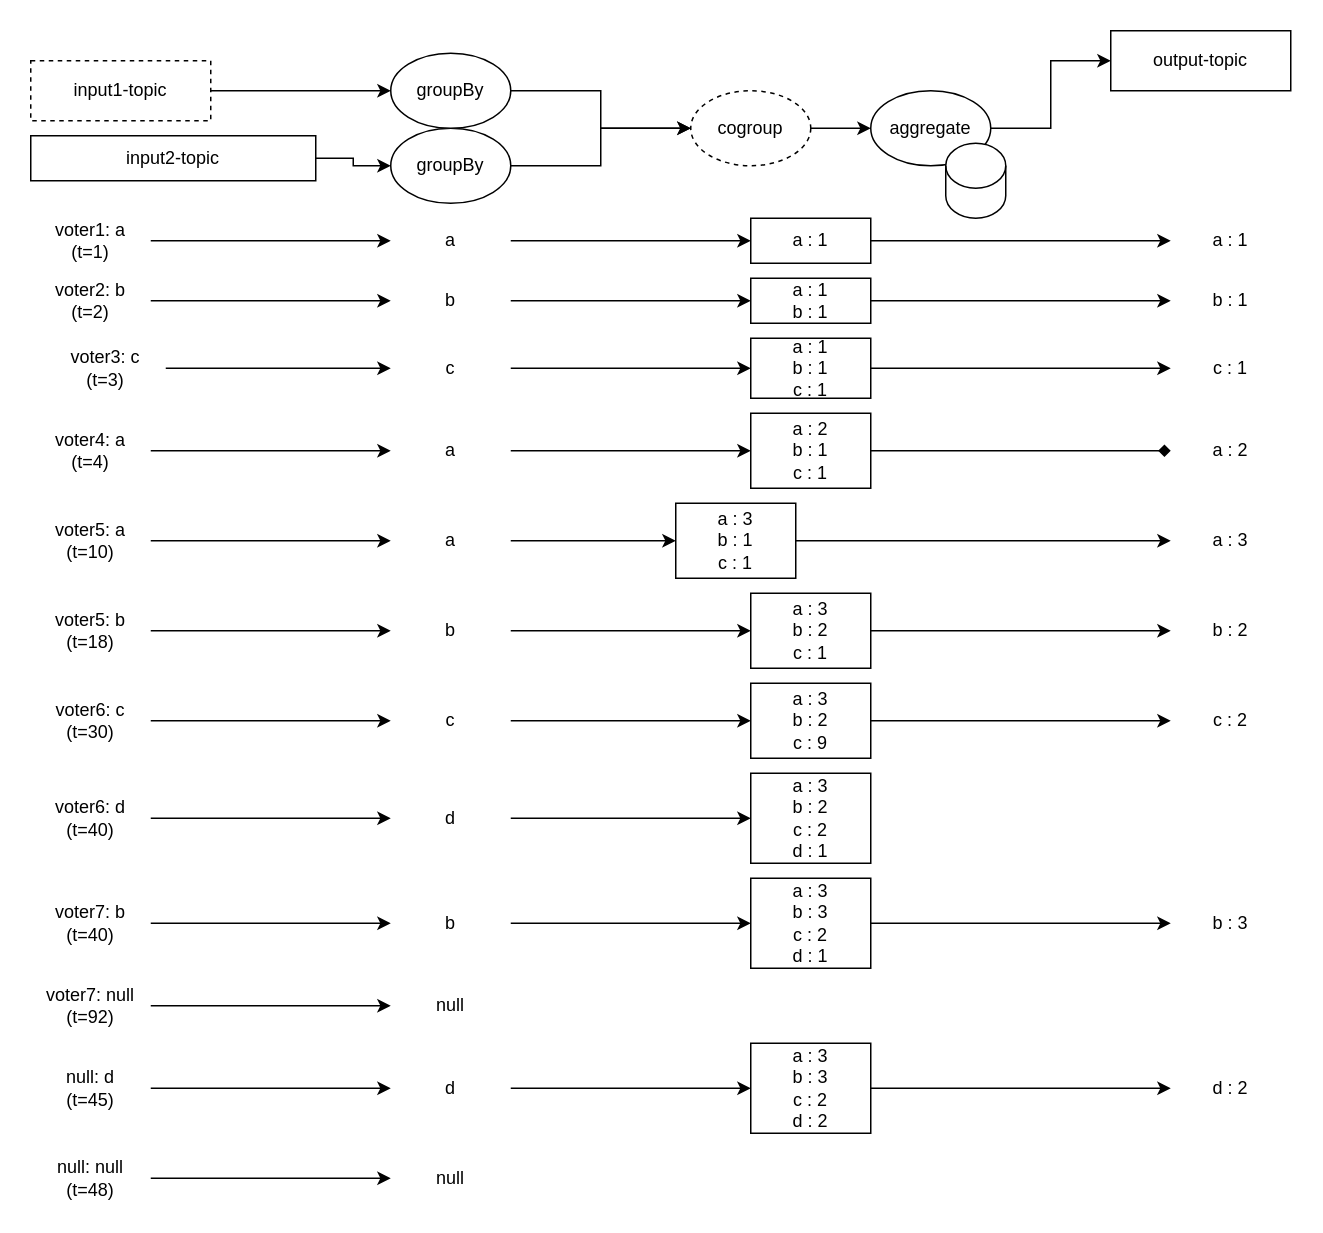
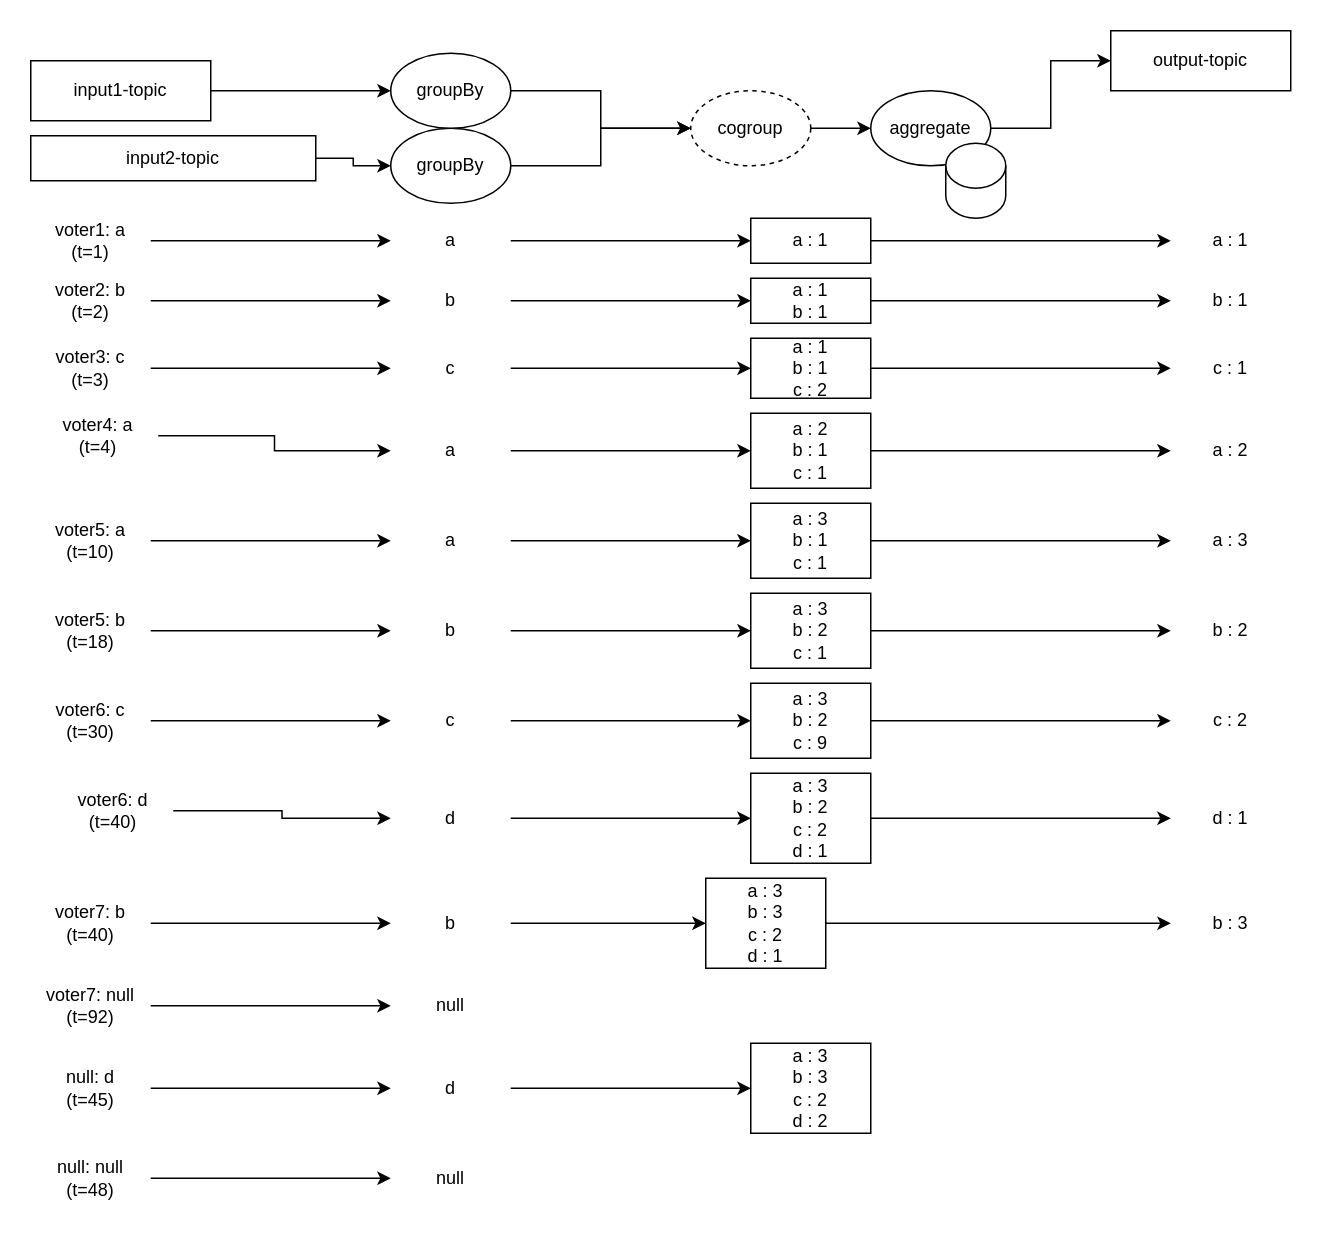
node "input1-topic": style dashed -> solid
node "voter3: c (t=3)": moved (106, 368) -> (91, 368)
node "a : 1 b : 1 c : 1": label "a : 1 b : 1 c : 1" -> "a : 1 b : 1 c : 2"
node "voter4: a (t=4)": moved (91, 451) -> (98, 436)
edge "a : 2 b : 1 c : 1" -> "a : 2": arrowhead diamond -> classic
node "a : 3 b : 1 c : 1": moved (736, 541) -> (811, 541)
node "voter6: d (t=40)": moved (91, 818) -> (113, 811)
edge "a : 3 b : 2 c : 2 d : 1" -> "d : 1": added
node "d : 1": added
node "a : 3 b : 3 c : 2 d : 1": moved (811, 923) -> (766, 923)
edge "a : 3 b : 3 c : 2 d : 2" -> "d : 2": removed
node "d : 2": removed
